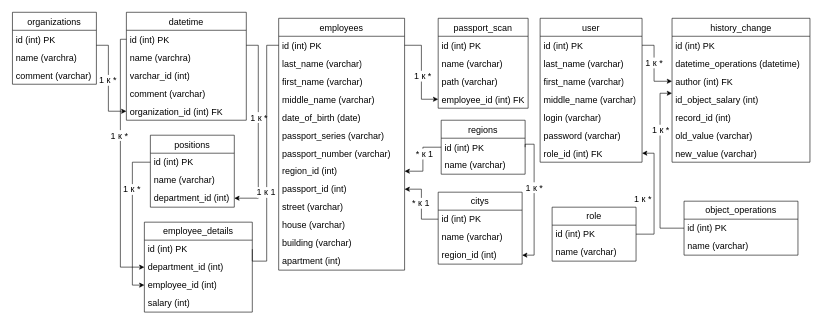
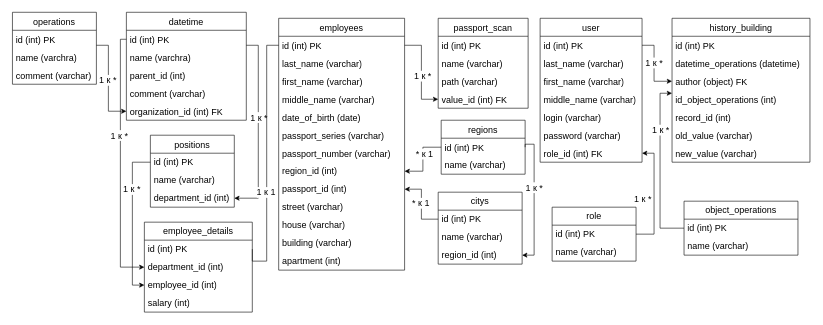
node "organizations": label "organizations" -> "operations"
node "history_change": label "history_change" -> "history_building"
node "varchar_id (int)": label "varchar_id (int)" -> "parent_id (int)"
node "author (int) FK": label "author (int) FK" -> "author (object) FK"
node "employee_id (int) FK": label "employee_id (int) FK" -> "value_id (int) FK"
node "id_object_salary (int)": label "id_object_salary (int)" -> "id_object_operations (int)"
